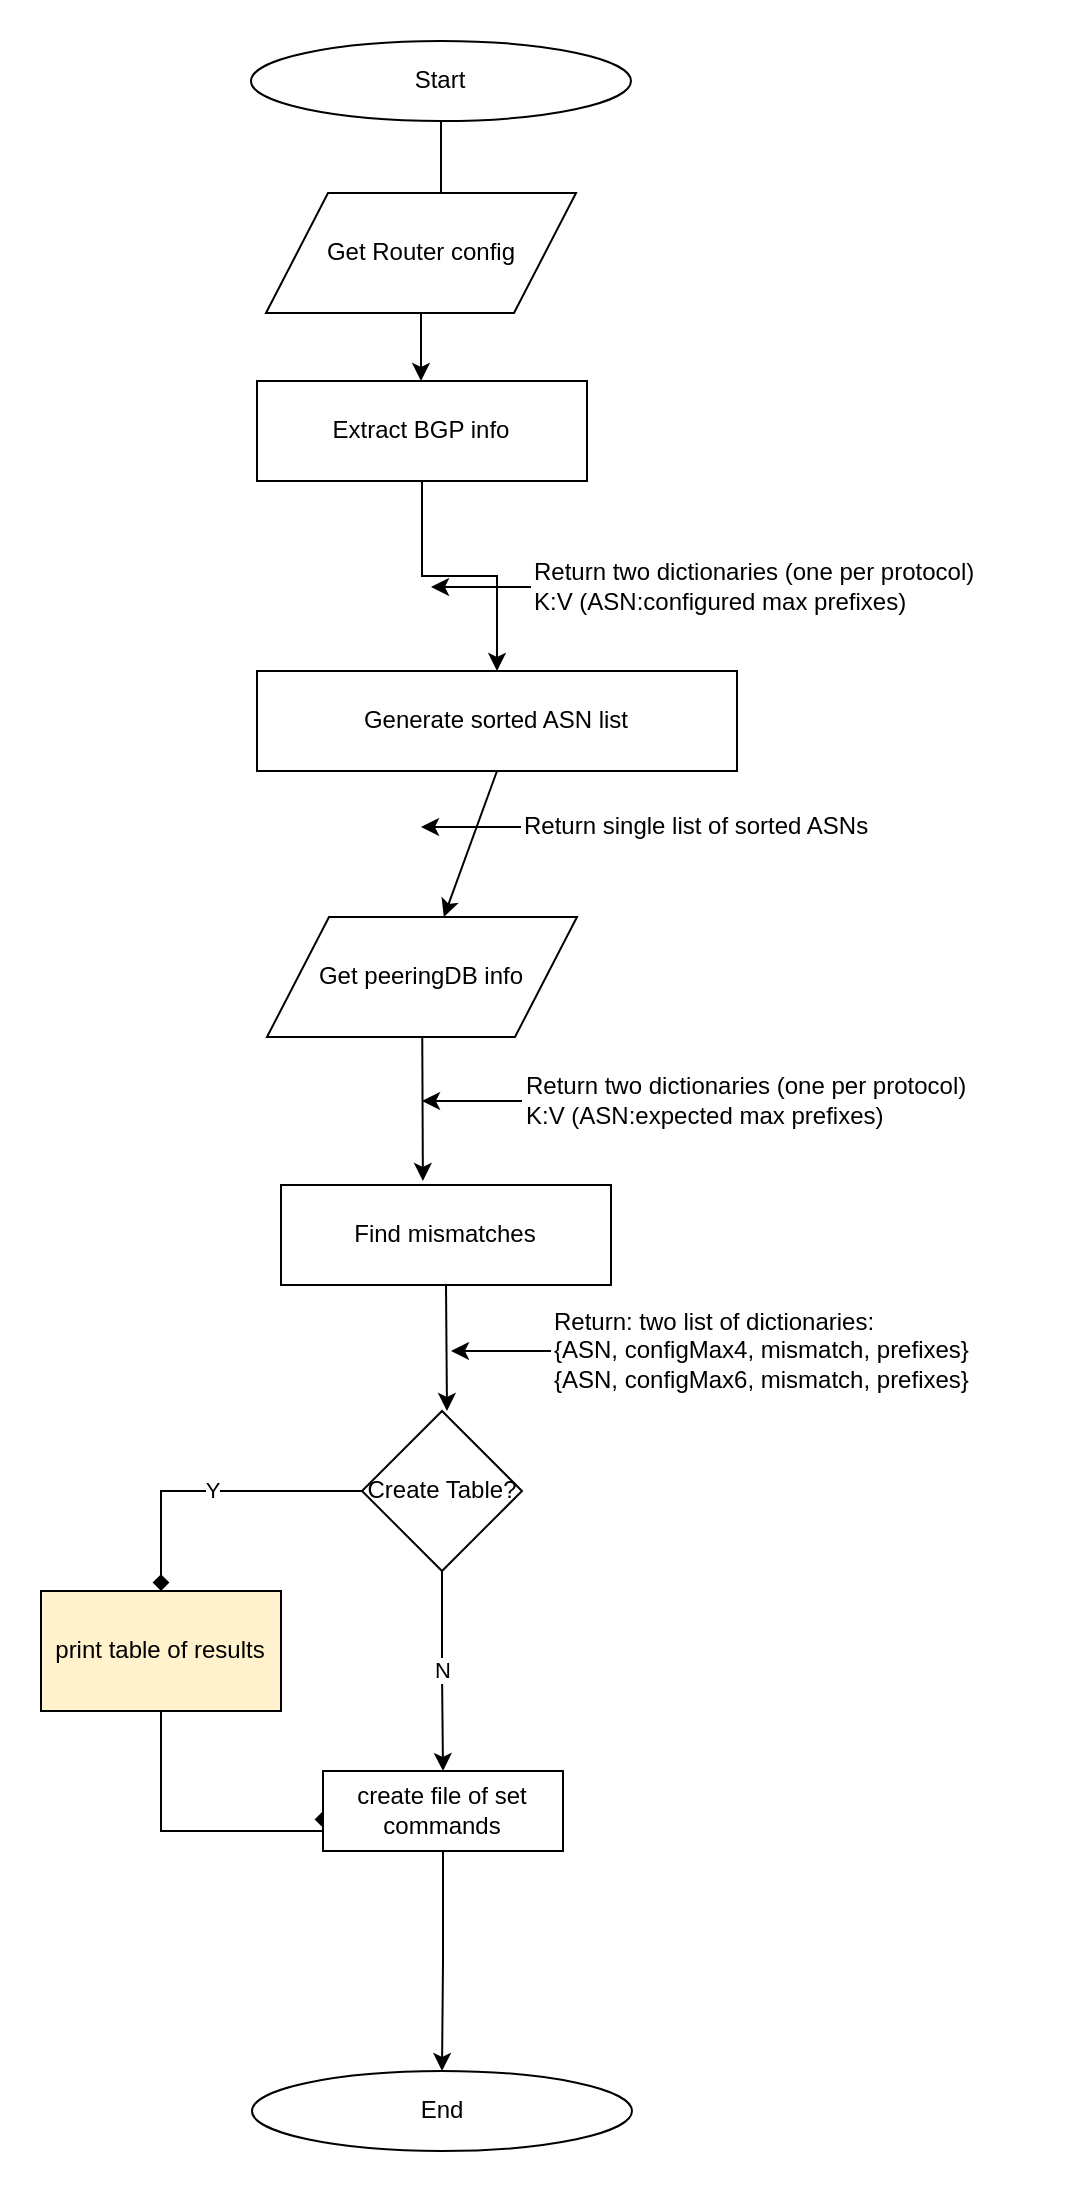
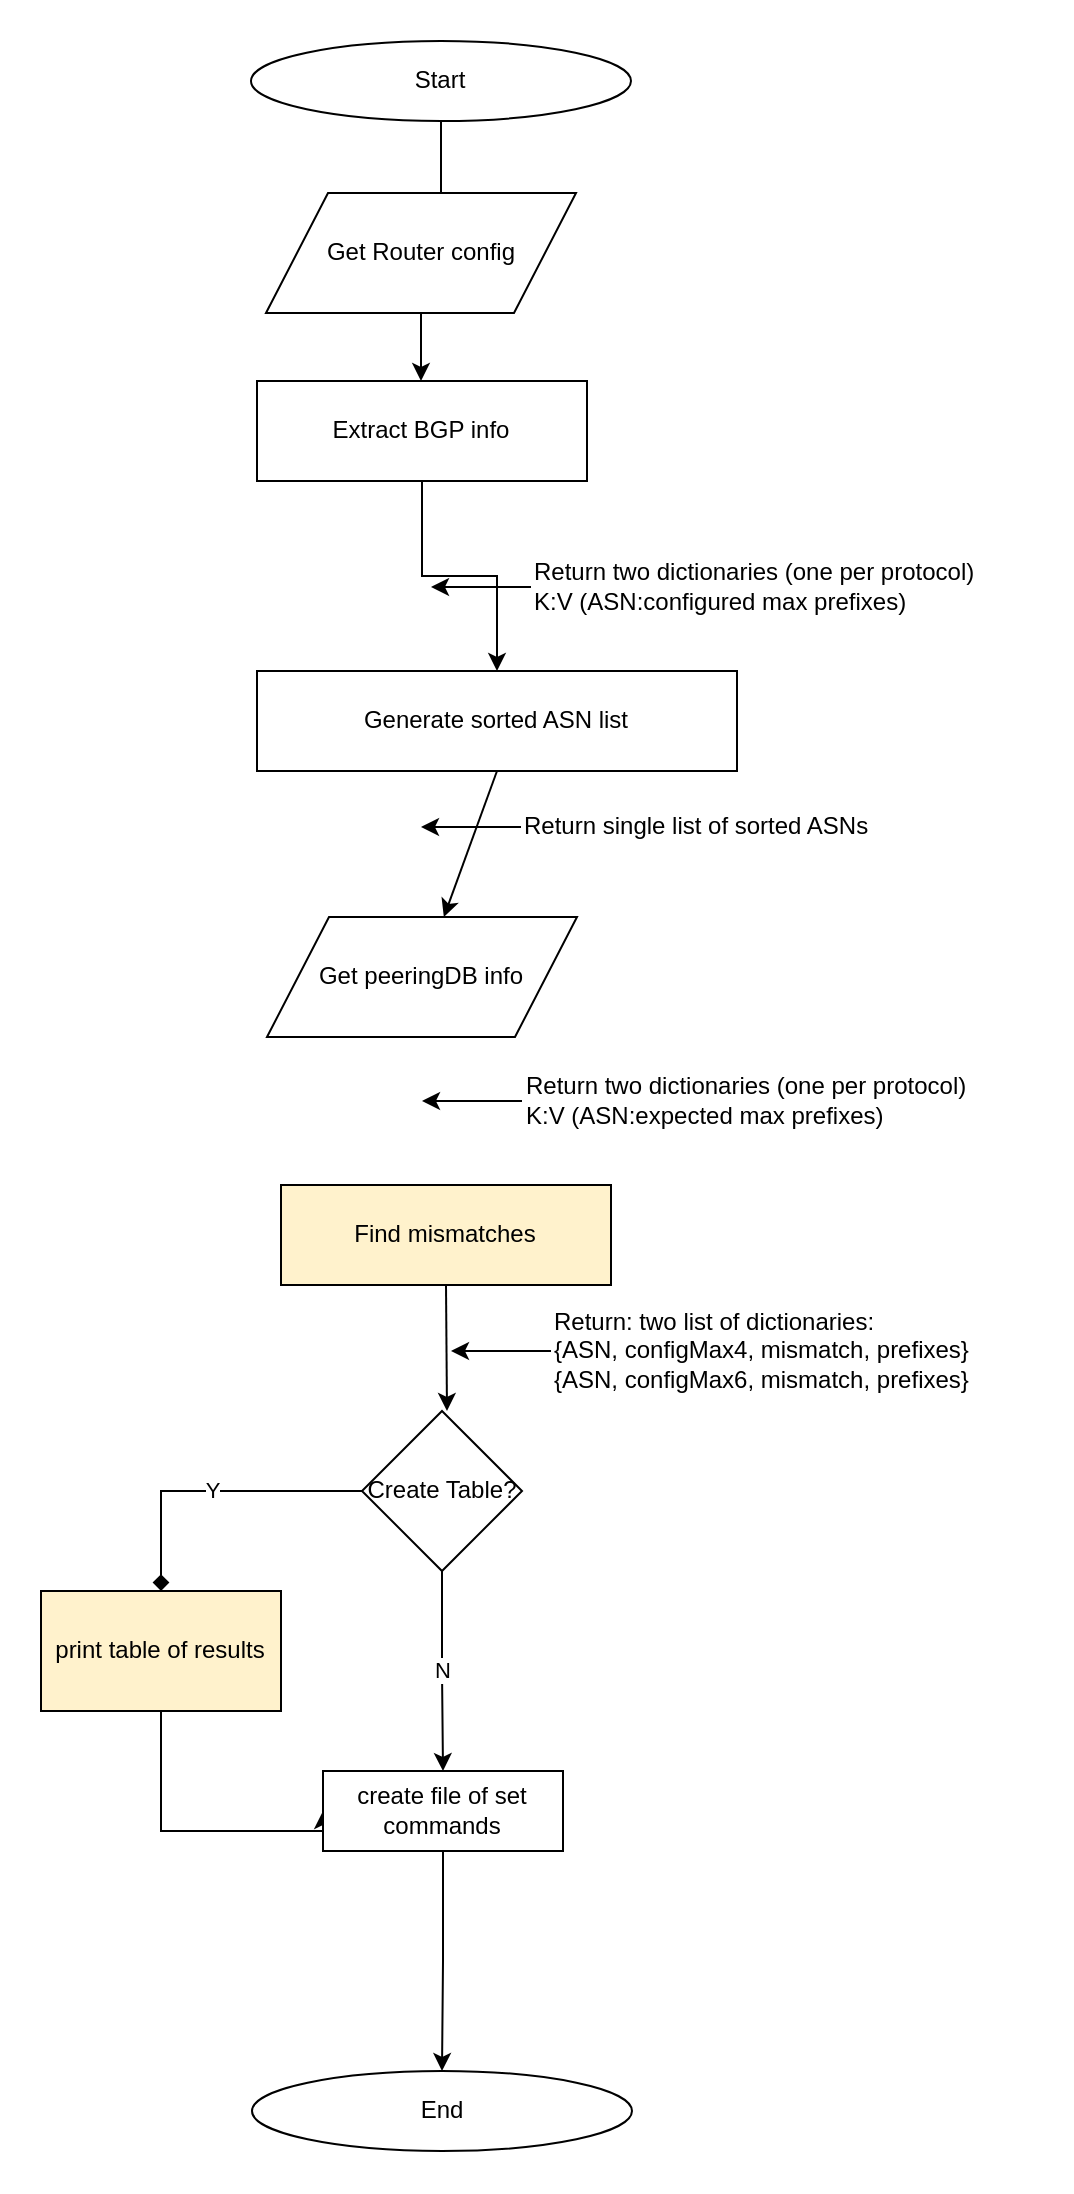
edge "Get peeringDB info" -> "Find mismatches": removed
node "Find mismatches": fillcolor #ffffff -> #fff2cc
edge "print table of results" -> "create file of set commands": arrowhead diamond -> classic
